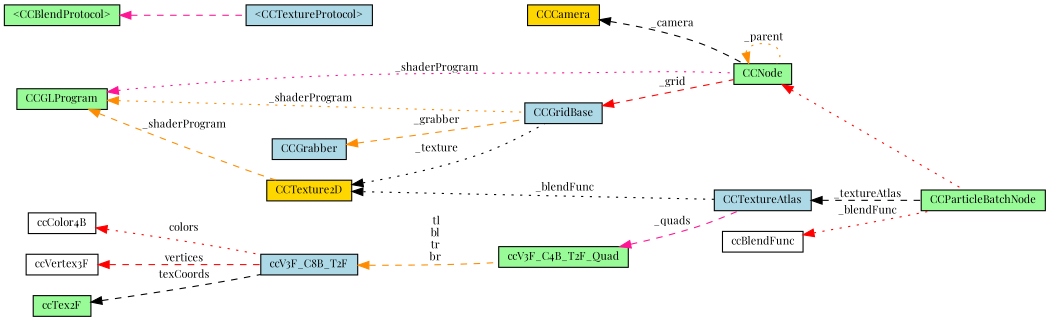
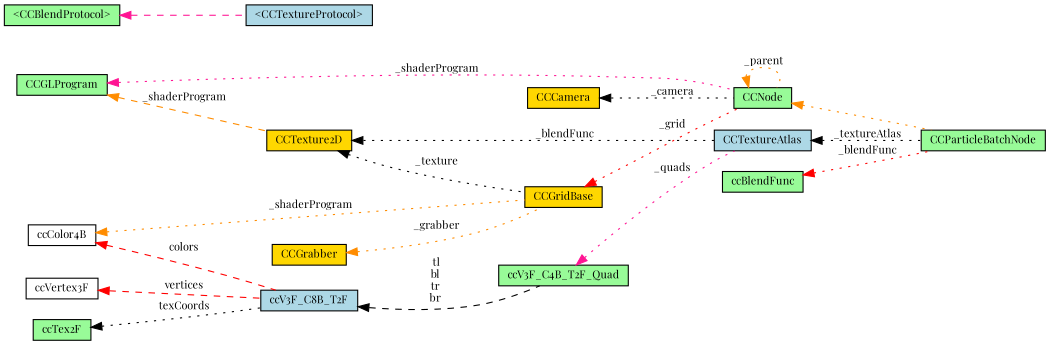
edge "CCNode" -> "CCCamera": style dashed -> dotted
edge "CCNode" -> "CCGridBase": style dashed -> dotted
edge "CCGridBase" -> "CCGLProgram": now "CCGridBase" -> "ccColor4B"
node "CCGridBase": fillcolor lightblue -> gold
edge "CCGridBase" -> "CCGrabber": style dashed -> dotted
edge "CCParticleBatchNode" -> "CCNode": color red -> darkorange
node "CCGrabber": fillcolor lightblue -> gold
edge "CCParticleBatchNode" -> "CCTextureAtlas": style dashed -> dotted
edge "CCTextureAtlas" -> "ccV3F_C4B_T2F_Quad": style dashed -> dotted
edge "ccV3F_C8B_T2F" -> "ccColor4B": style dotted -> dashed
node "ccBlendFunc": fillcolor white -> palegreen
edge "ccV3F_C4B_T2F_Quad" -> "ccV3F_C8B_T2F": color darkorange -> black
edge "ccV3F_C8B_T2F" -> "ccTex2F": style dashed -> dotted
